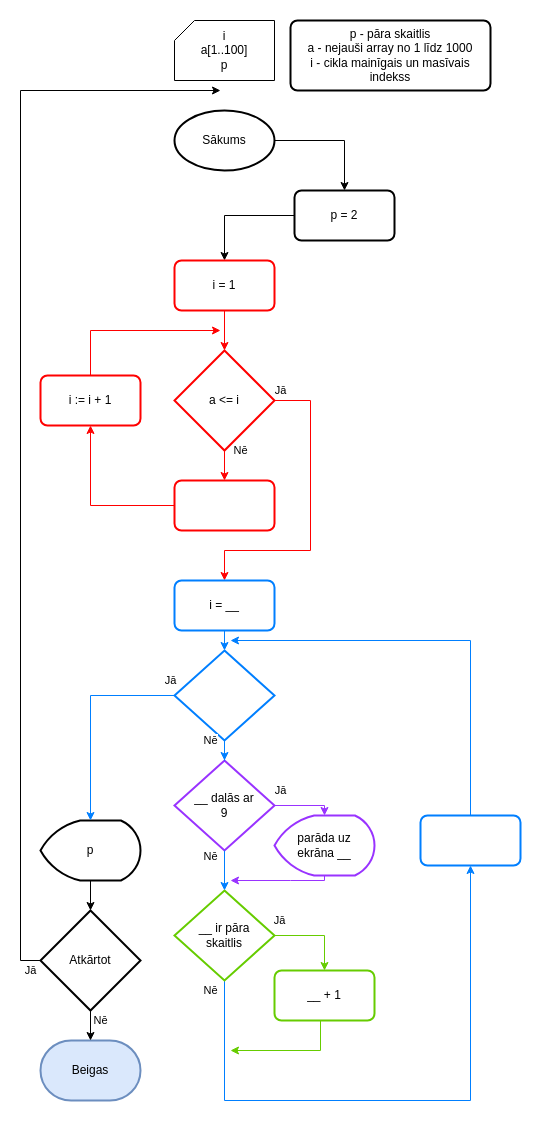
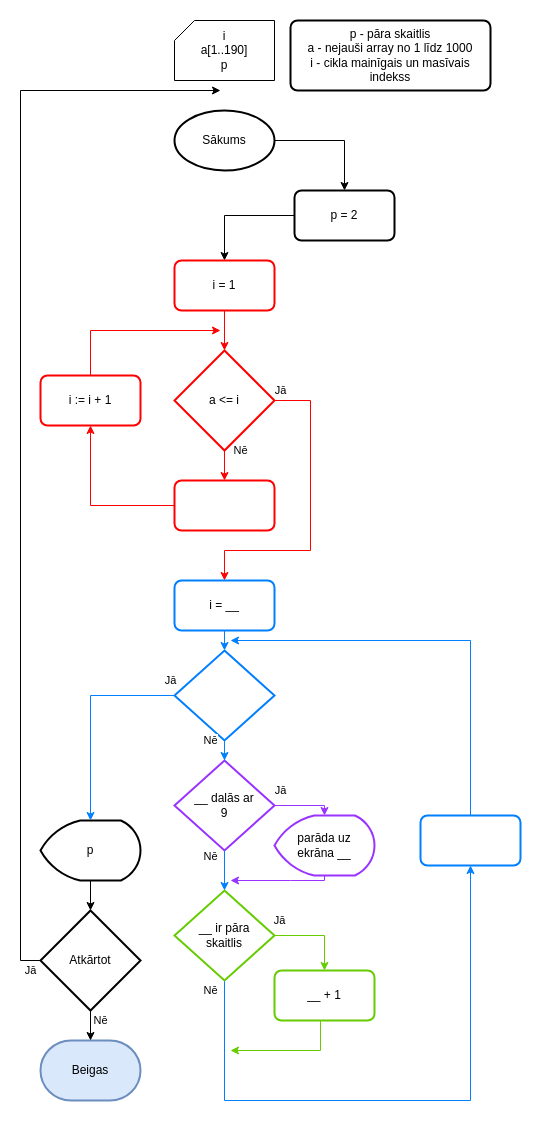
node "i a[1..100] p": label "i a[1..100] p" -> "i a[1..190] p"
